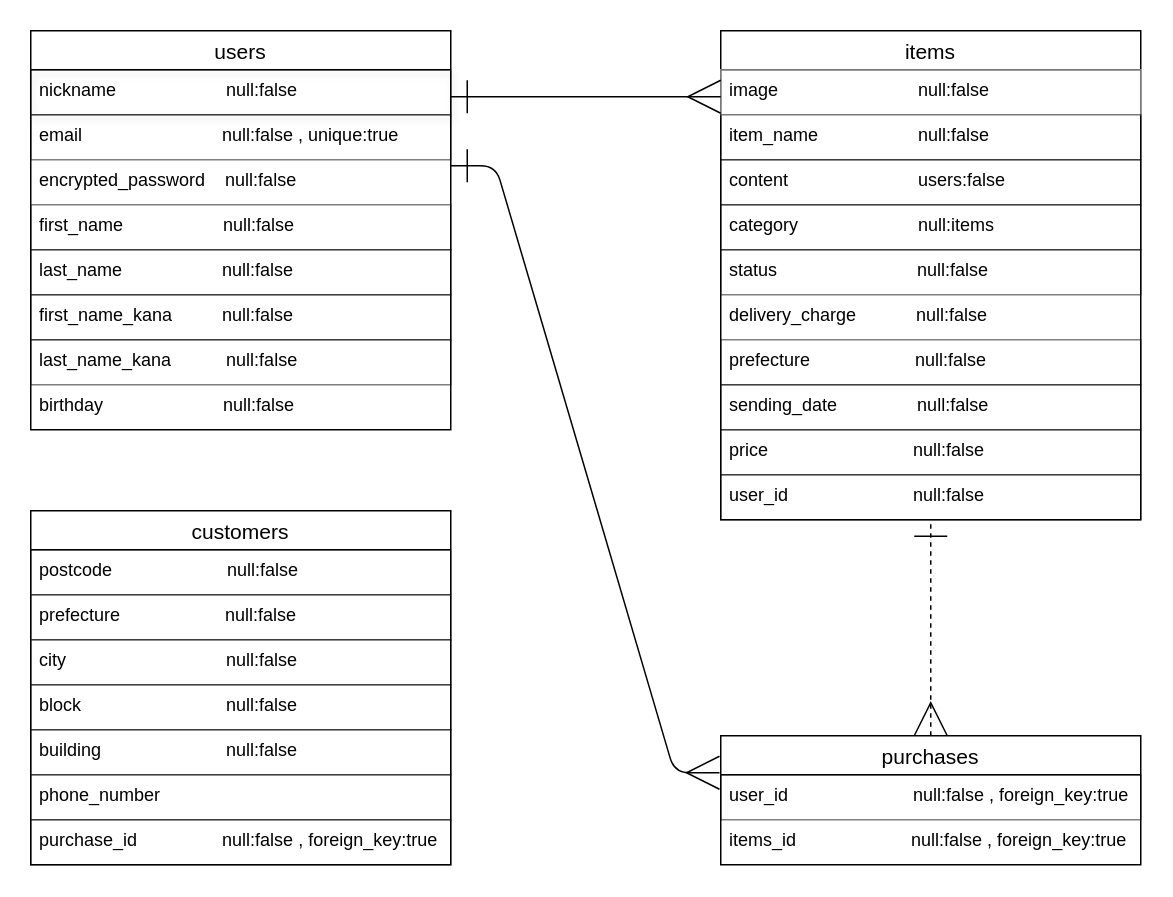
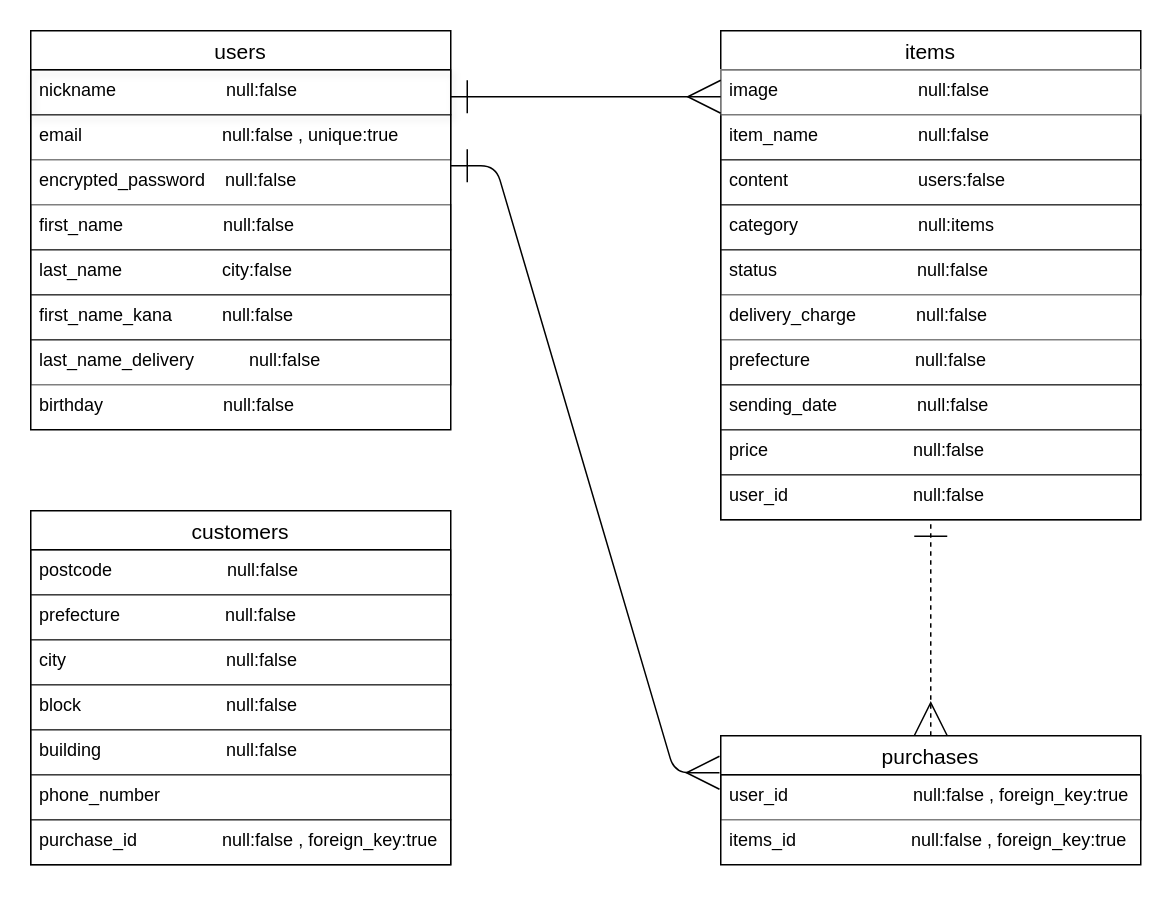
node "last_name null:false": label "last_name null:false" -> "last_name city:false"
node "last_name_kana null:false": label "last_name_kana null:false" -> "last_name_delivery null:false"
